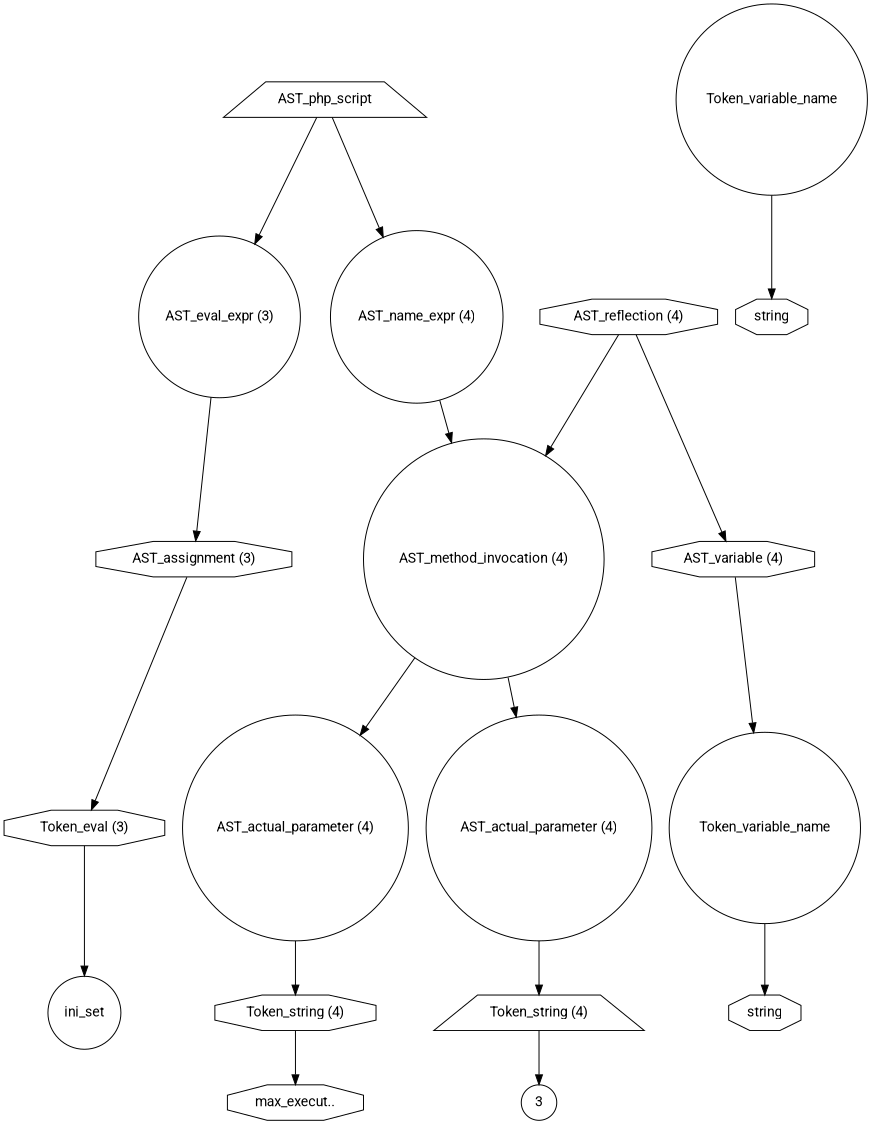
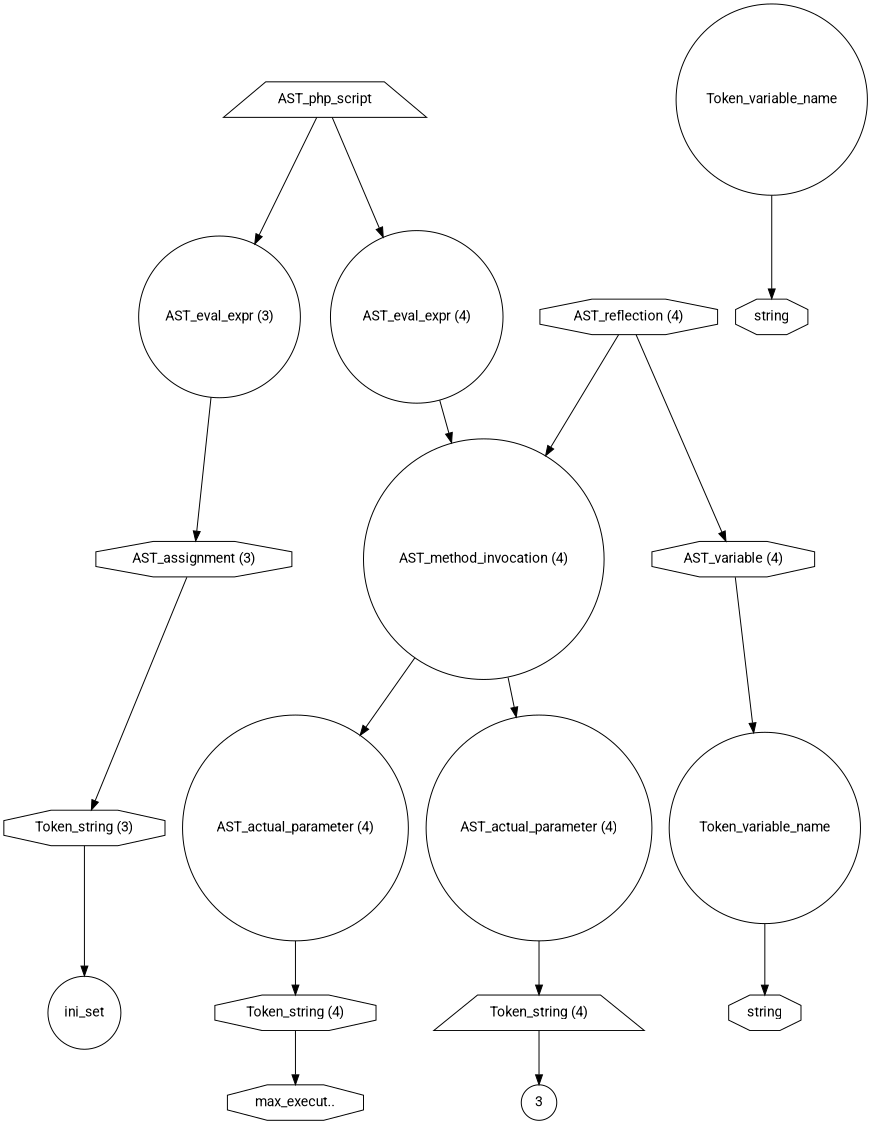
node "AST_name_expr (4)": label "AST_name_expr (4)" -> "AST_eval_expr (4)"
node "Token_eval (3)": label "Token_eval (3)" -> "Token_string (3)"
